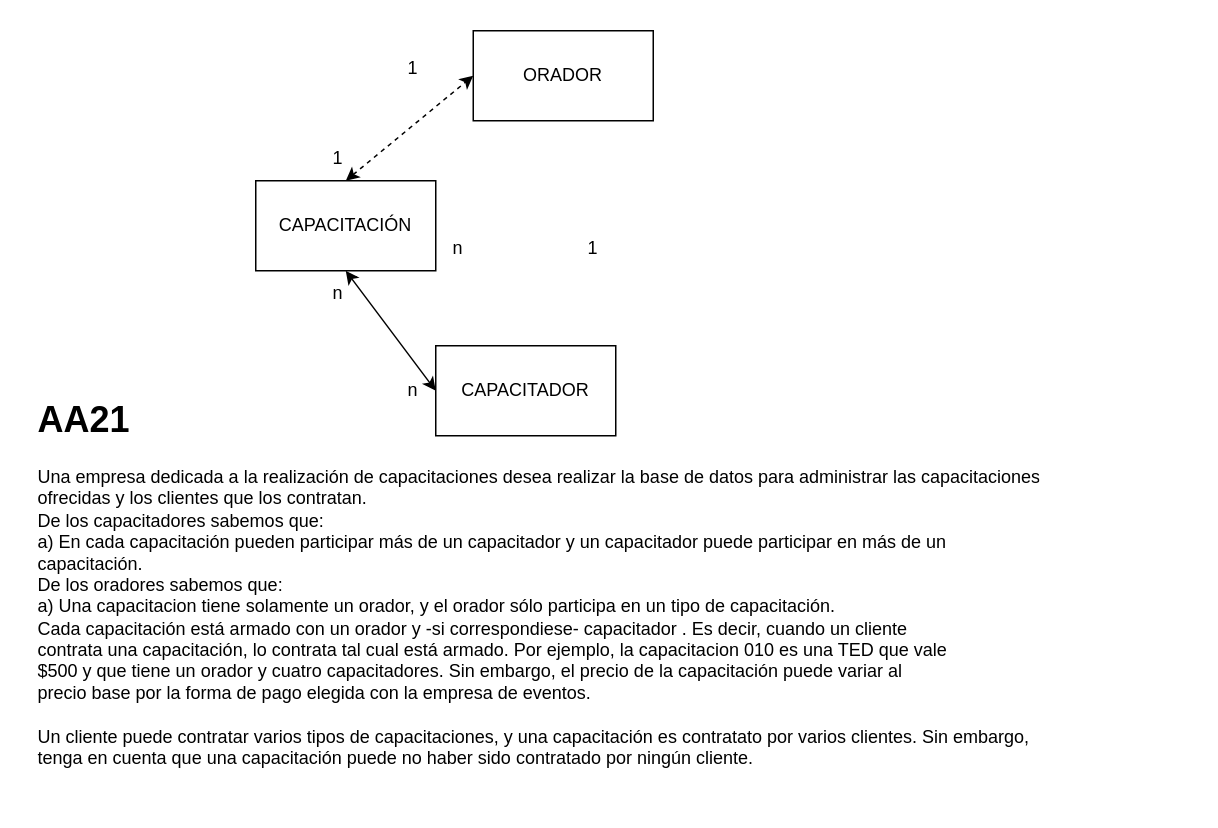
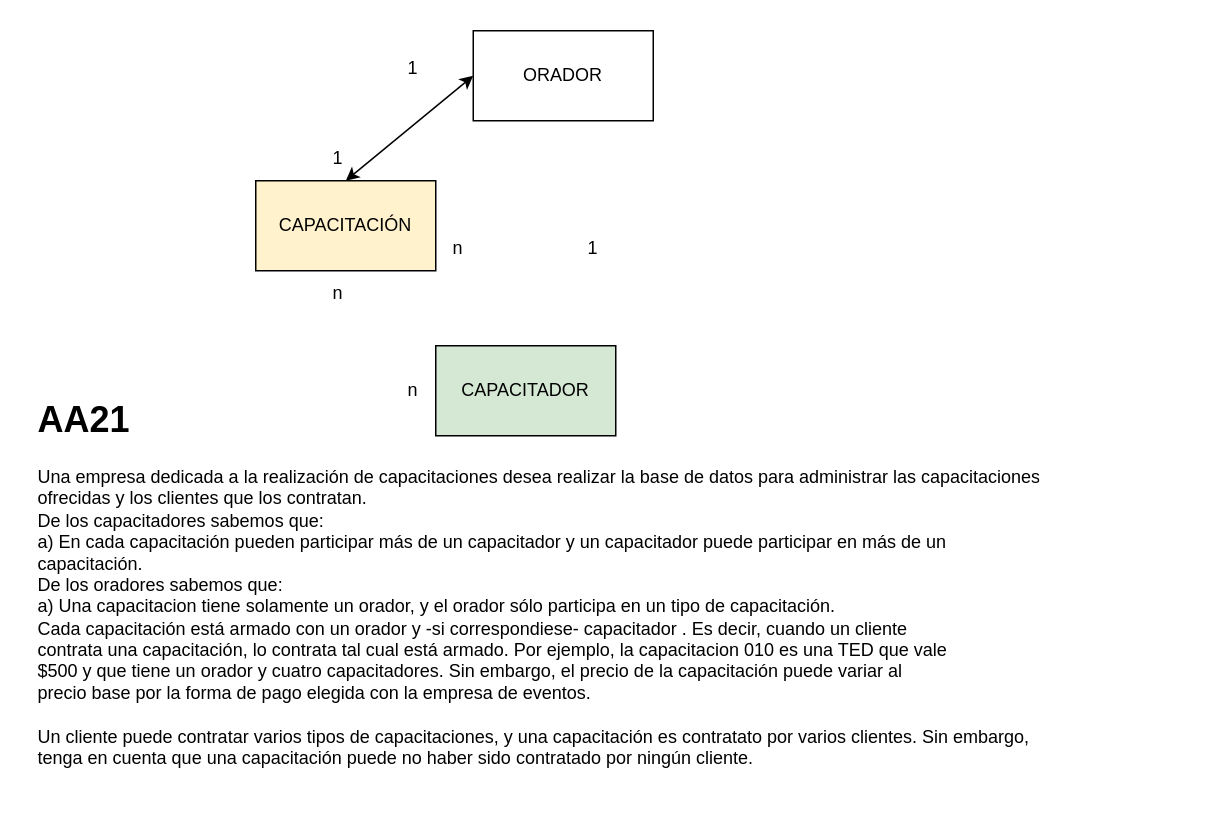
edge "ORADOR" -- "CAPACITACIÓN": style dashed -> solid
node "CAPACITACIÓN": fillcolor #ffffff -> #fff2cc
edge "CAPACITACIÓN" -- "CAPACITADOR": removed
node "CAPACITADOR": fillcolor #ffffff -> #d5e8d4
